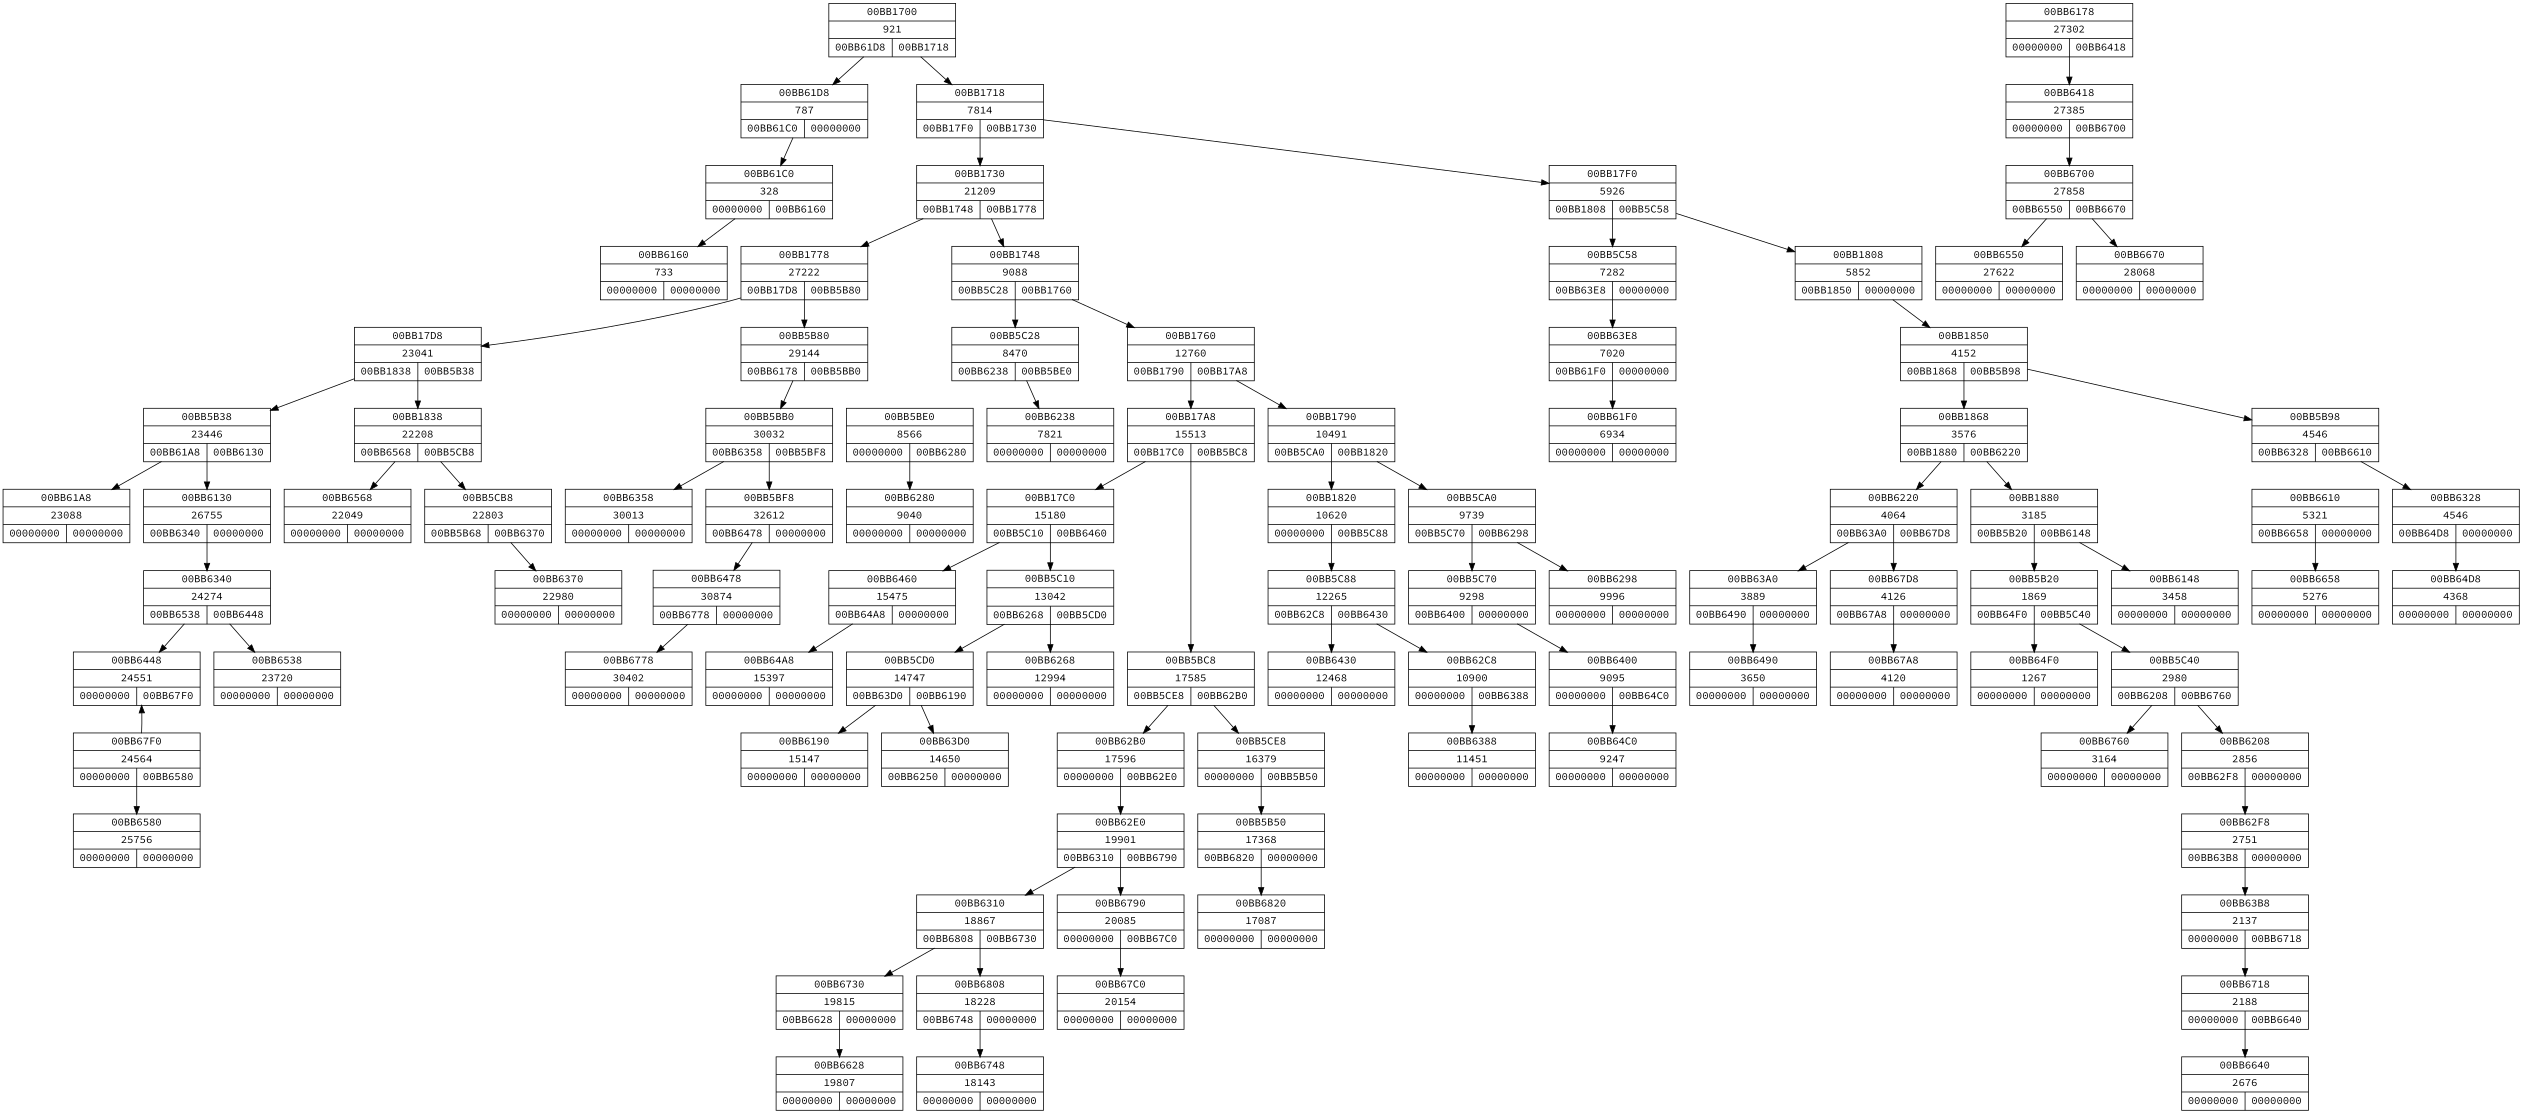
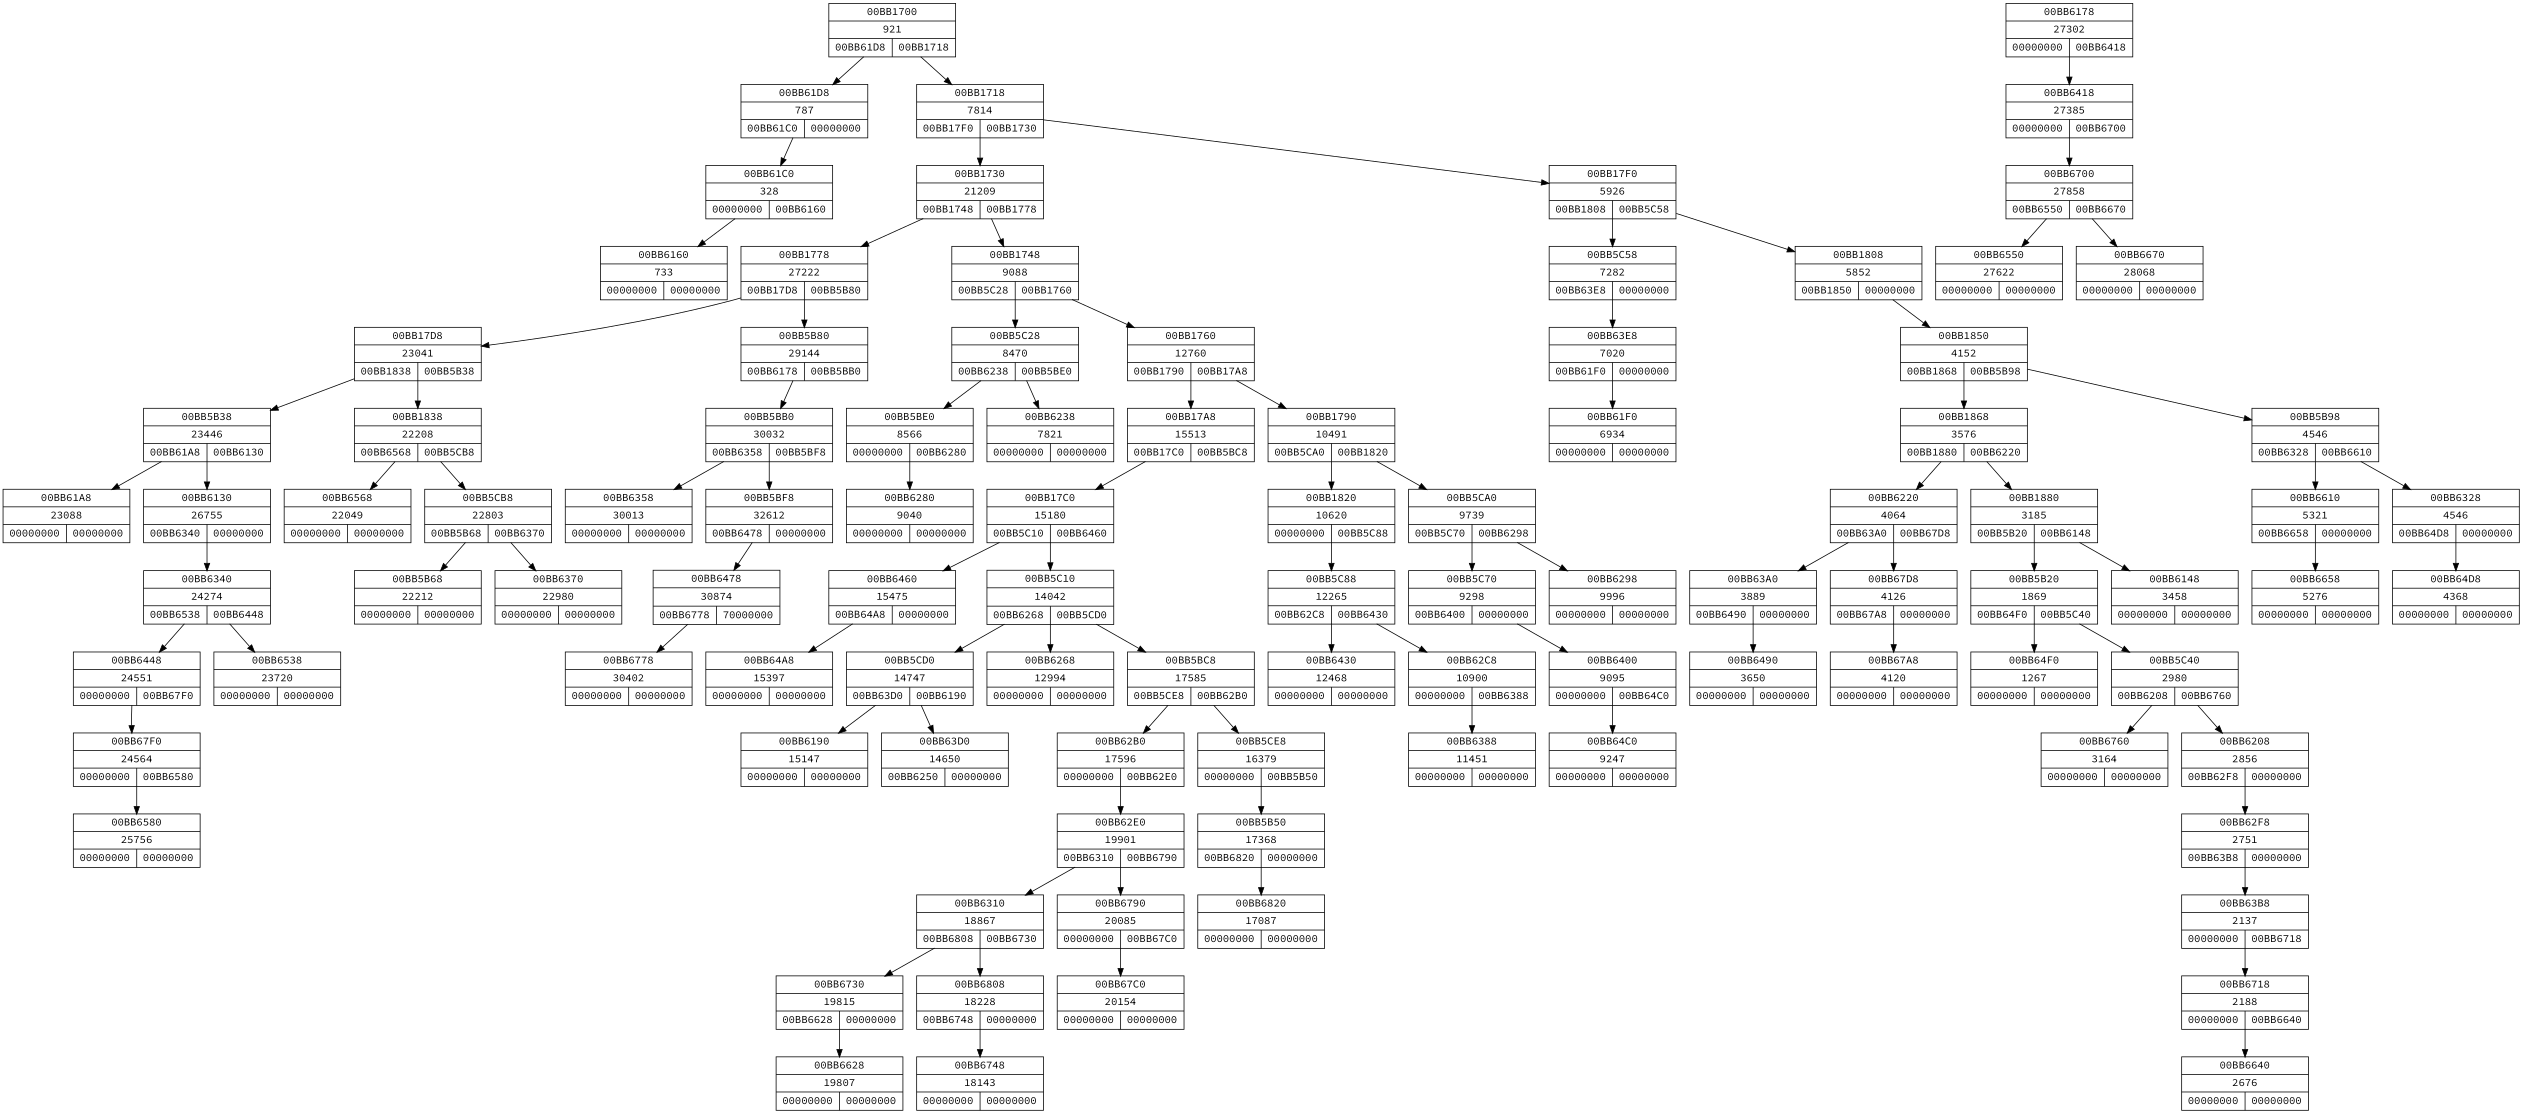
edge "00BB5C28" -> "00BB5BE0": added
edge "00BB5B98" -> "00BB6610": added
edge "00BB17A8" -> "00BB5BC8": now "00BB5C10" -> "00BB5BC8"
node "00BB5B68": added
node "00BB5C10": text "13042" -> "14042"
node "00BB6478": text "00000000" -> "70000000"
edge "00BB67F0" -> "00BB6448": reversed
